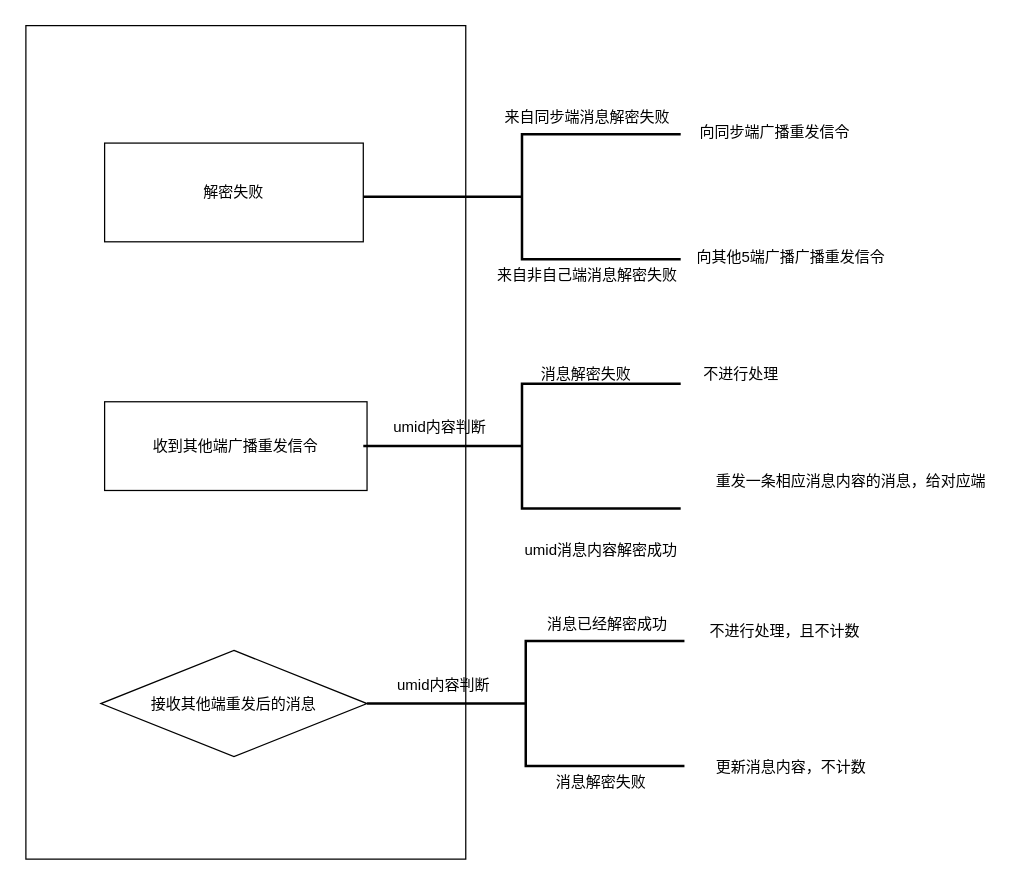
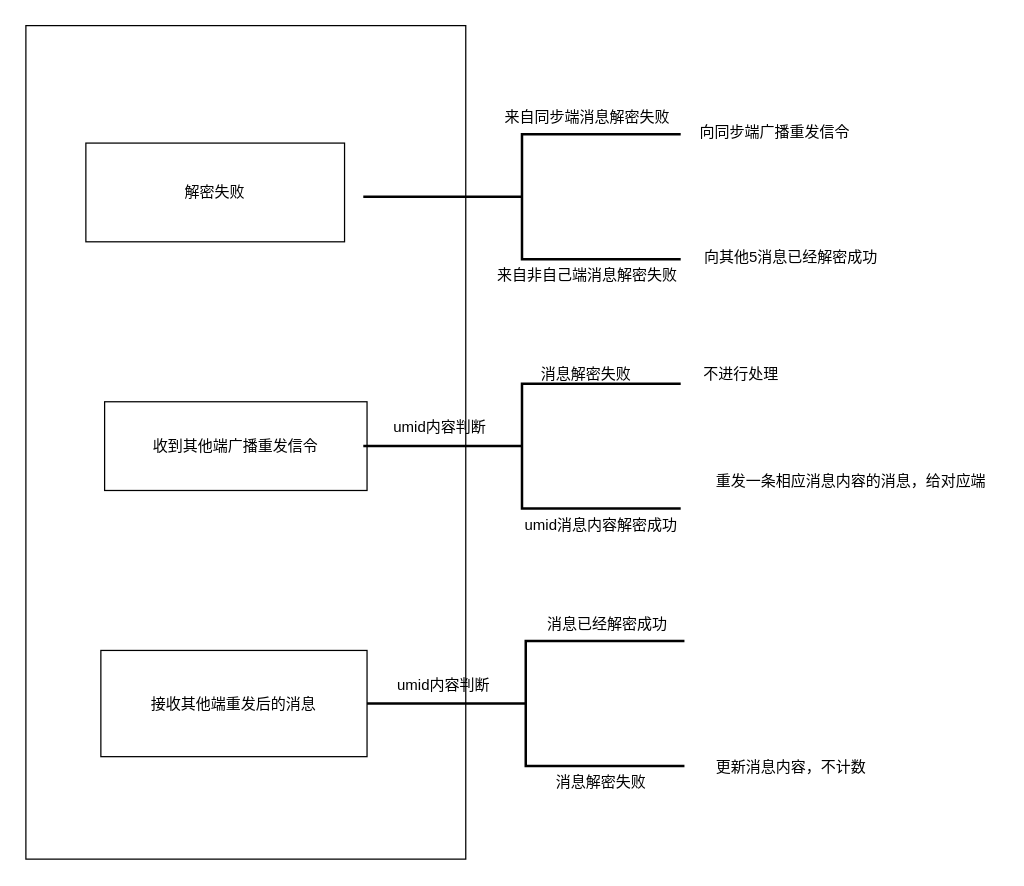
node "解密失败": moved (234, 193) -> (215, 193)
node "向其他5端广播广播重发信令": label "向其他5端广播广播重发信令" -> "向其他5消息已经解密成功"
node "umid消息内容解密成功": moved (601, 550) -> (601, 525)
node "不进行处理，且不计数": removed
node "接收其他端重发后的消息": shape diamond -> rectangle
